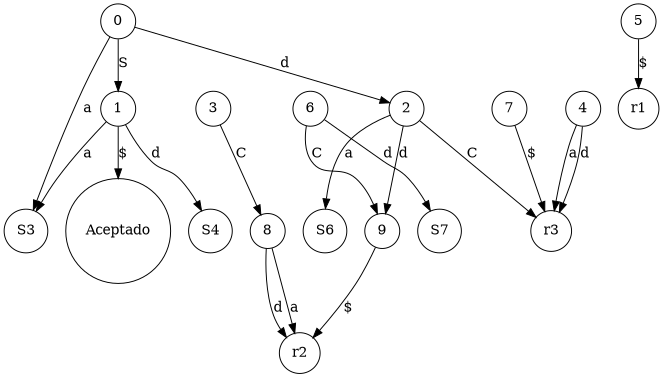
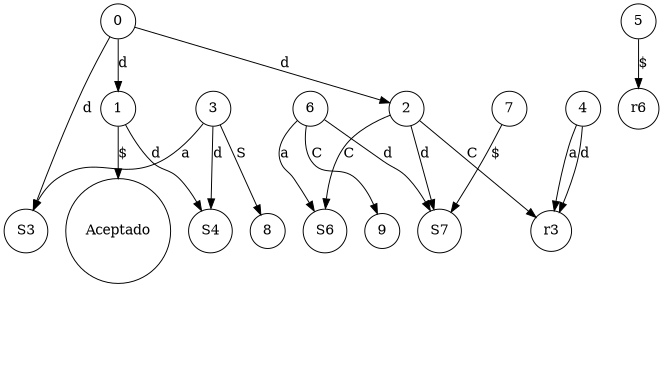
edge "0" -> "1": label "S" -> "d"
edge "0" -> "S3": label "a" -> "d"
node "r1": label "r1" -> "r6"
edge "3" -> "8": label "C" -> "S"
edge "2" -> "S6": label "a" -> "C"
edge "1" -> "S3": now "3" -> "S3"
edge "2" -> "9": now "2" -> "S7"
edge "3" -> "S4": added, label "d"
edge "6" -> "S6": added, label "a"
edge "7" -> "r3": now "7" -> "S7"
node "r2": removed
